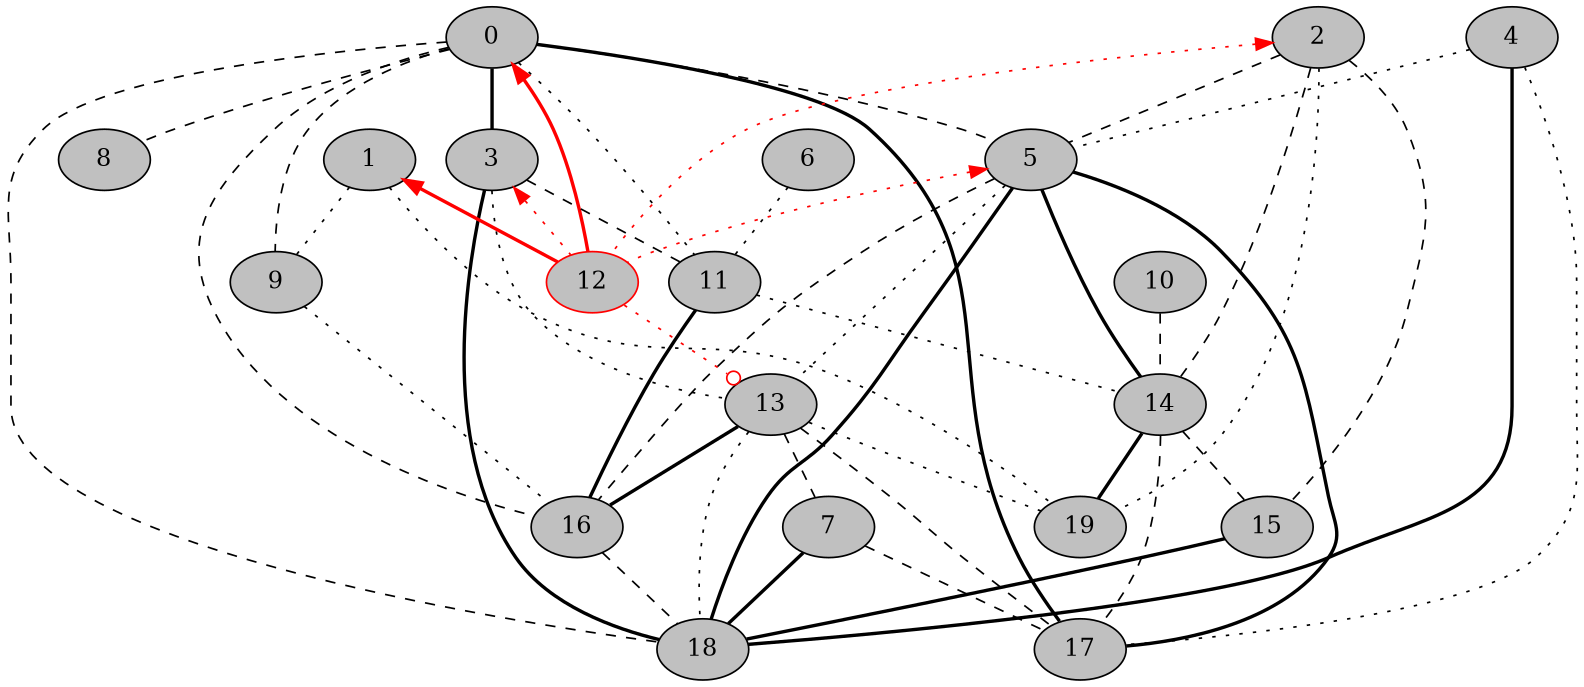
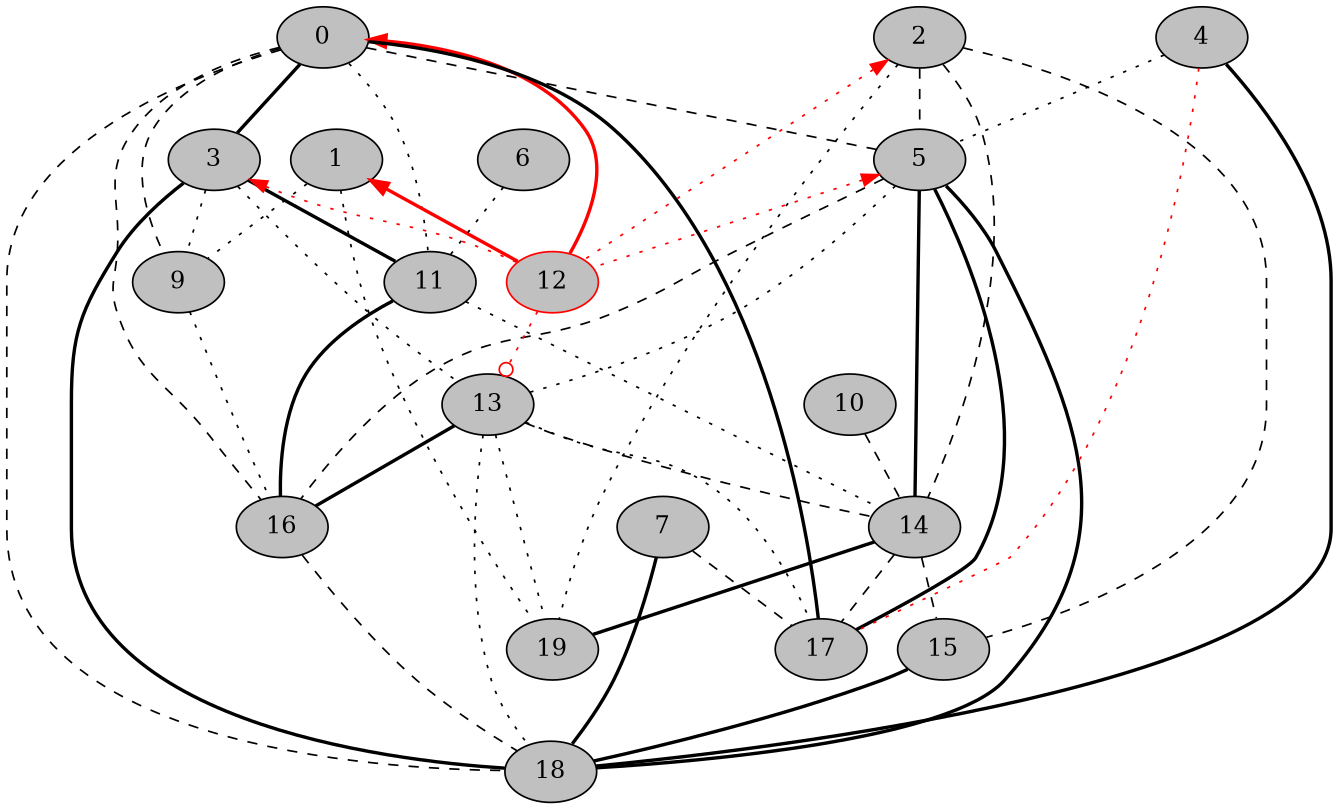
node "8": removed
edge "3" -- "9": added
edge "3" -- "11": style dashed -> bold
edge "13" -- "7": now "13" -- "14"
edge "4" -- "17": color black -> red
edge "13" -- "17": style dashed -> dotted
